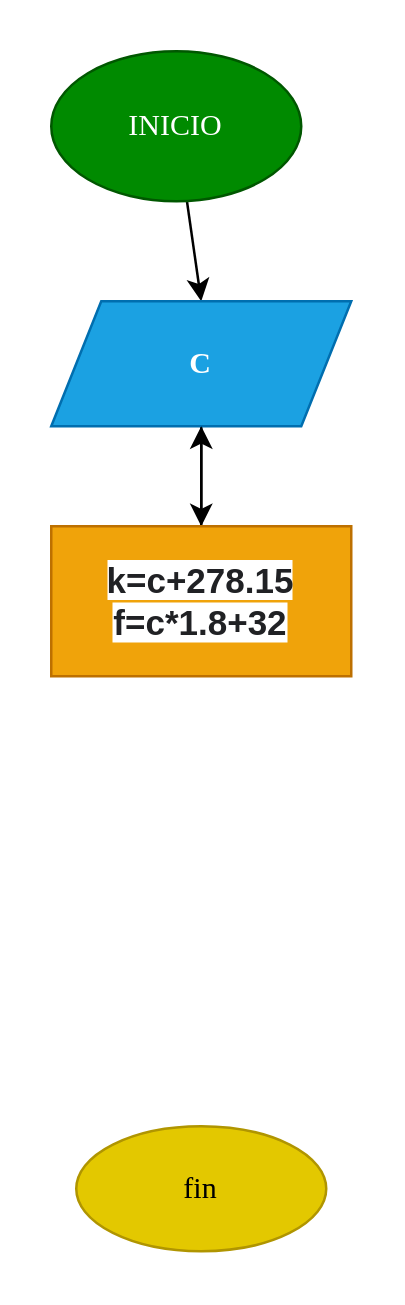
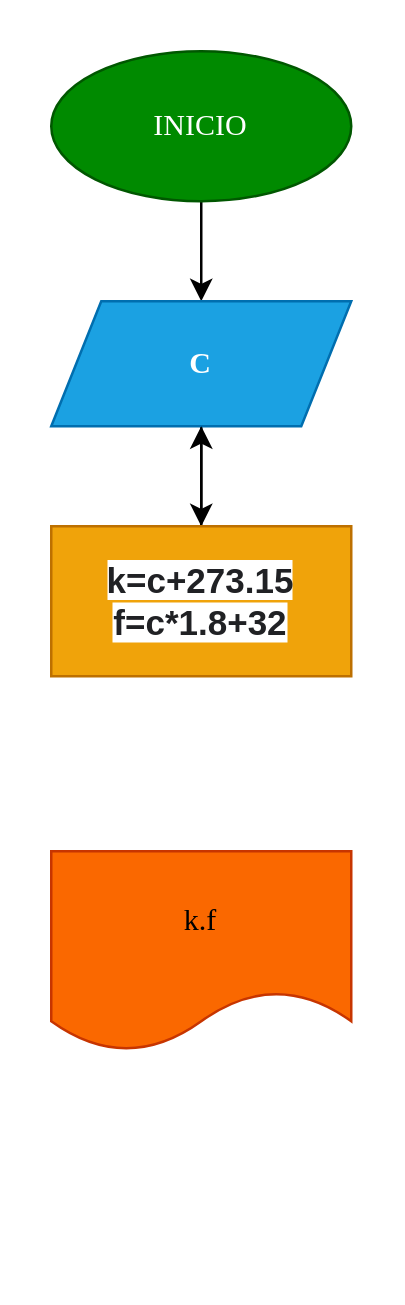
node "INICIO": size 250x150 -> 300x150
node "k=c+278.15 f=c*1.8+32": label "k=c+278.15 f=c*1.8+32" -> "k=c+273.15 f=c*1.8+32"
node "k.f": added
node "fin": removed
